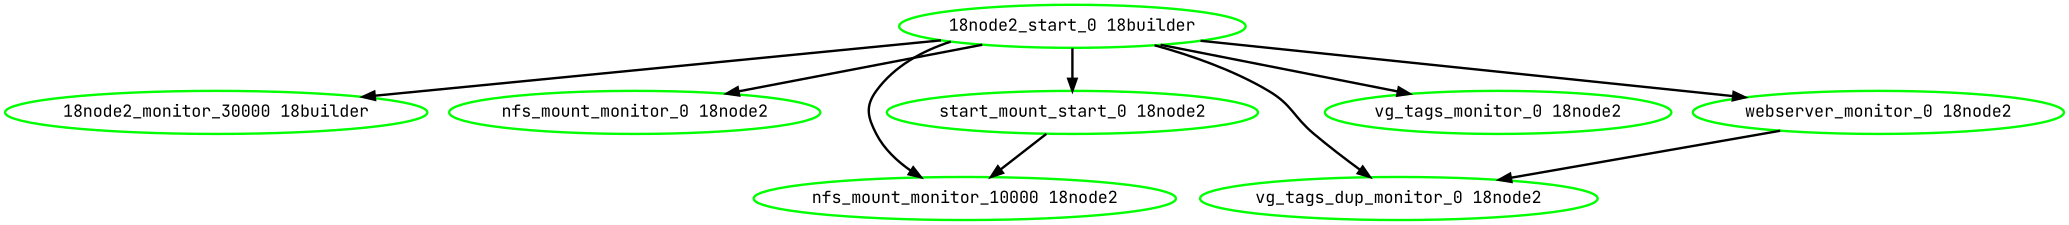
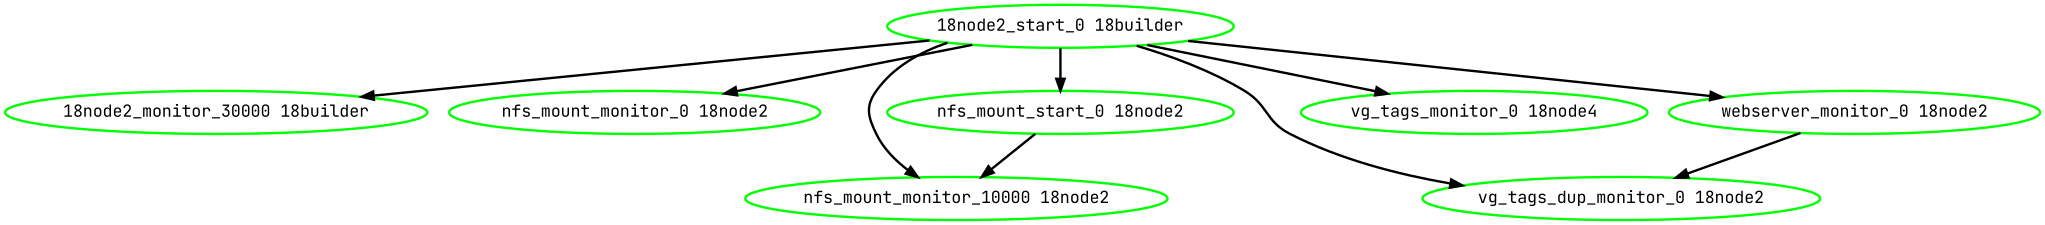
node "start_mount_start_0 18node2": label "start_mount_start_0 18node2" -> "nfs_mount_start_0 18node2"
node "vg_tags_monitor_0 18node2": label "vg_tags_monitor_0 18node2" -> "vg_tags_monitor_0 18node4"
